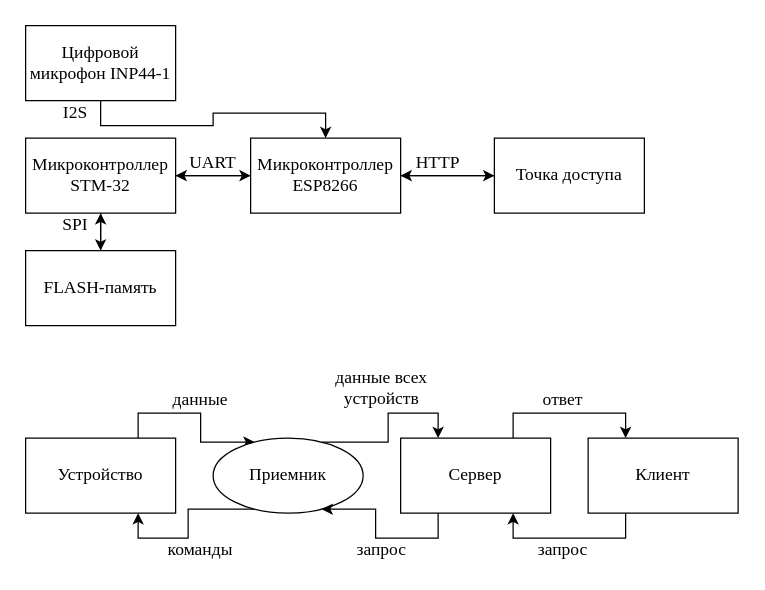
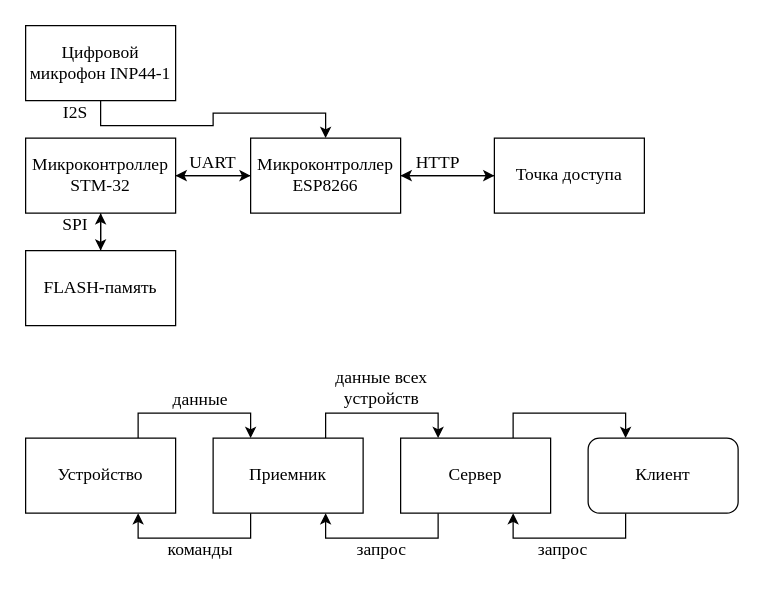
node "ответ": removed
node "Приемник": shape ellipse -> rectangle
node "Клиент": shape rectangle -> rounded rectangle
